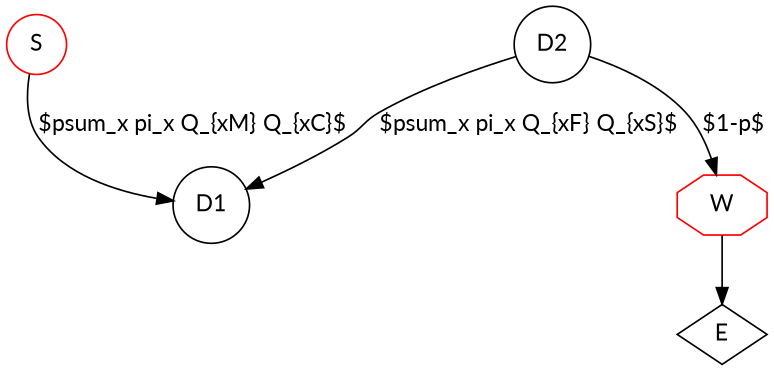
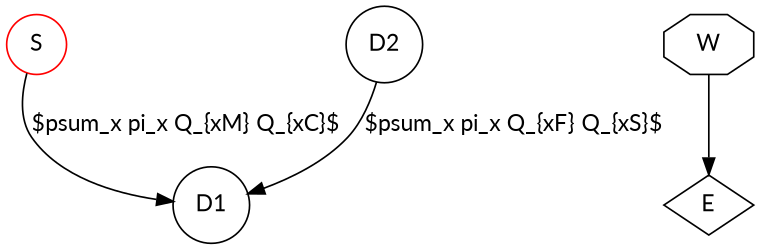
edge "D2" -> "W": removed, label "$1-p$"
node "W": color red -> black
